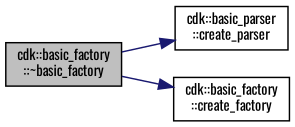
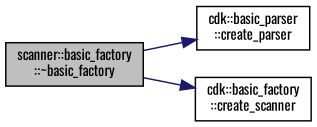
node "cdk::basic_factory ::~basic_factory": label "cdk::basic_factory ::~basic_factory" -> "scanner::basic_factory ::~basic_factory"
node "cdk::basic_factory ::create_factory": label "cdk::basic_factory ::create_factory" -> "cdk::basic_factory ::create_scanner"
